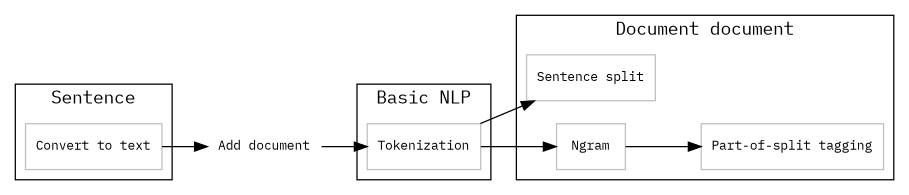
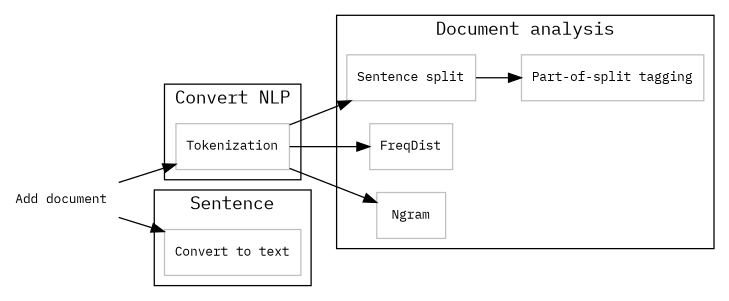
cluster "Document document": label "Document document" -> "Document analysis"
cluster "Basic NLP": label "Basic NLP" -> "Convert NLP"
edge "Convert to text" -> "Add document": reversed
node "FreqDist": added
edge "Ngram" -> "Part-of-split tagging": now "Sentence split" -> "Part-of-split tagging"
